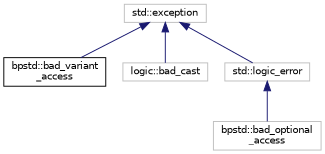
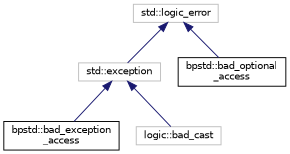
edge "std::logic_error" -> "std::exception": reversed
node "bpstd::bad_variant _access": label "bpstd::bad_variant _access" -> "bpstd::bad_exception _access"
node "bpstd::bad_optional _access": color grey75 -> black
